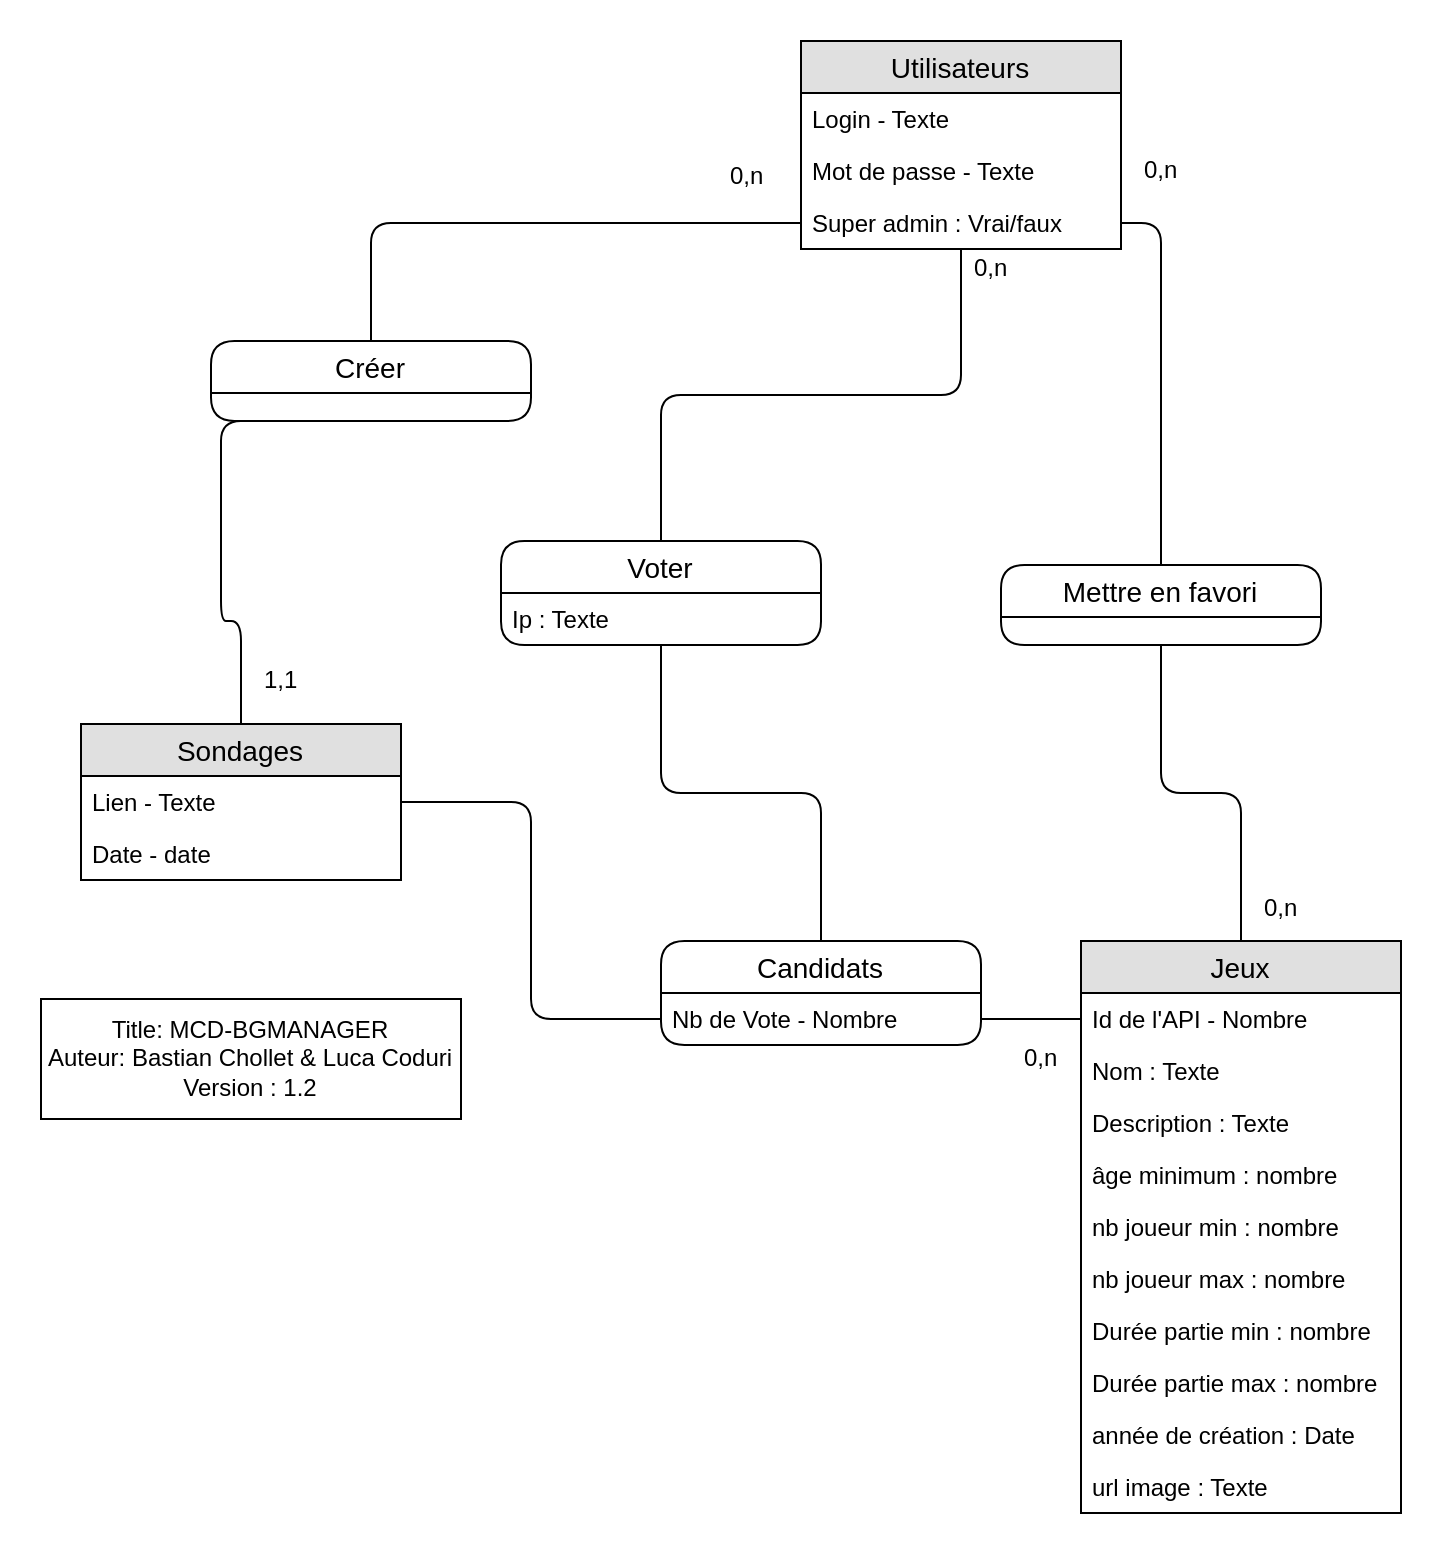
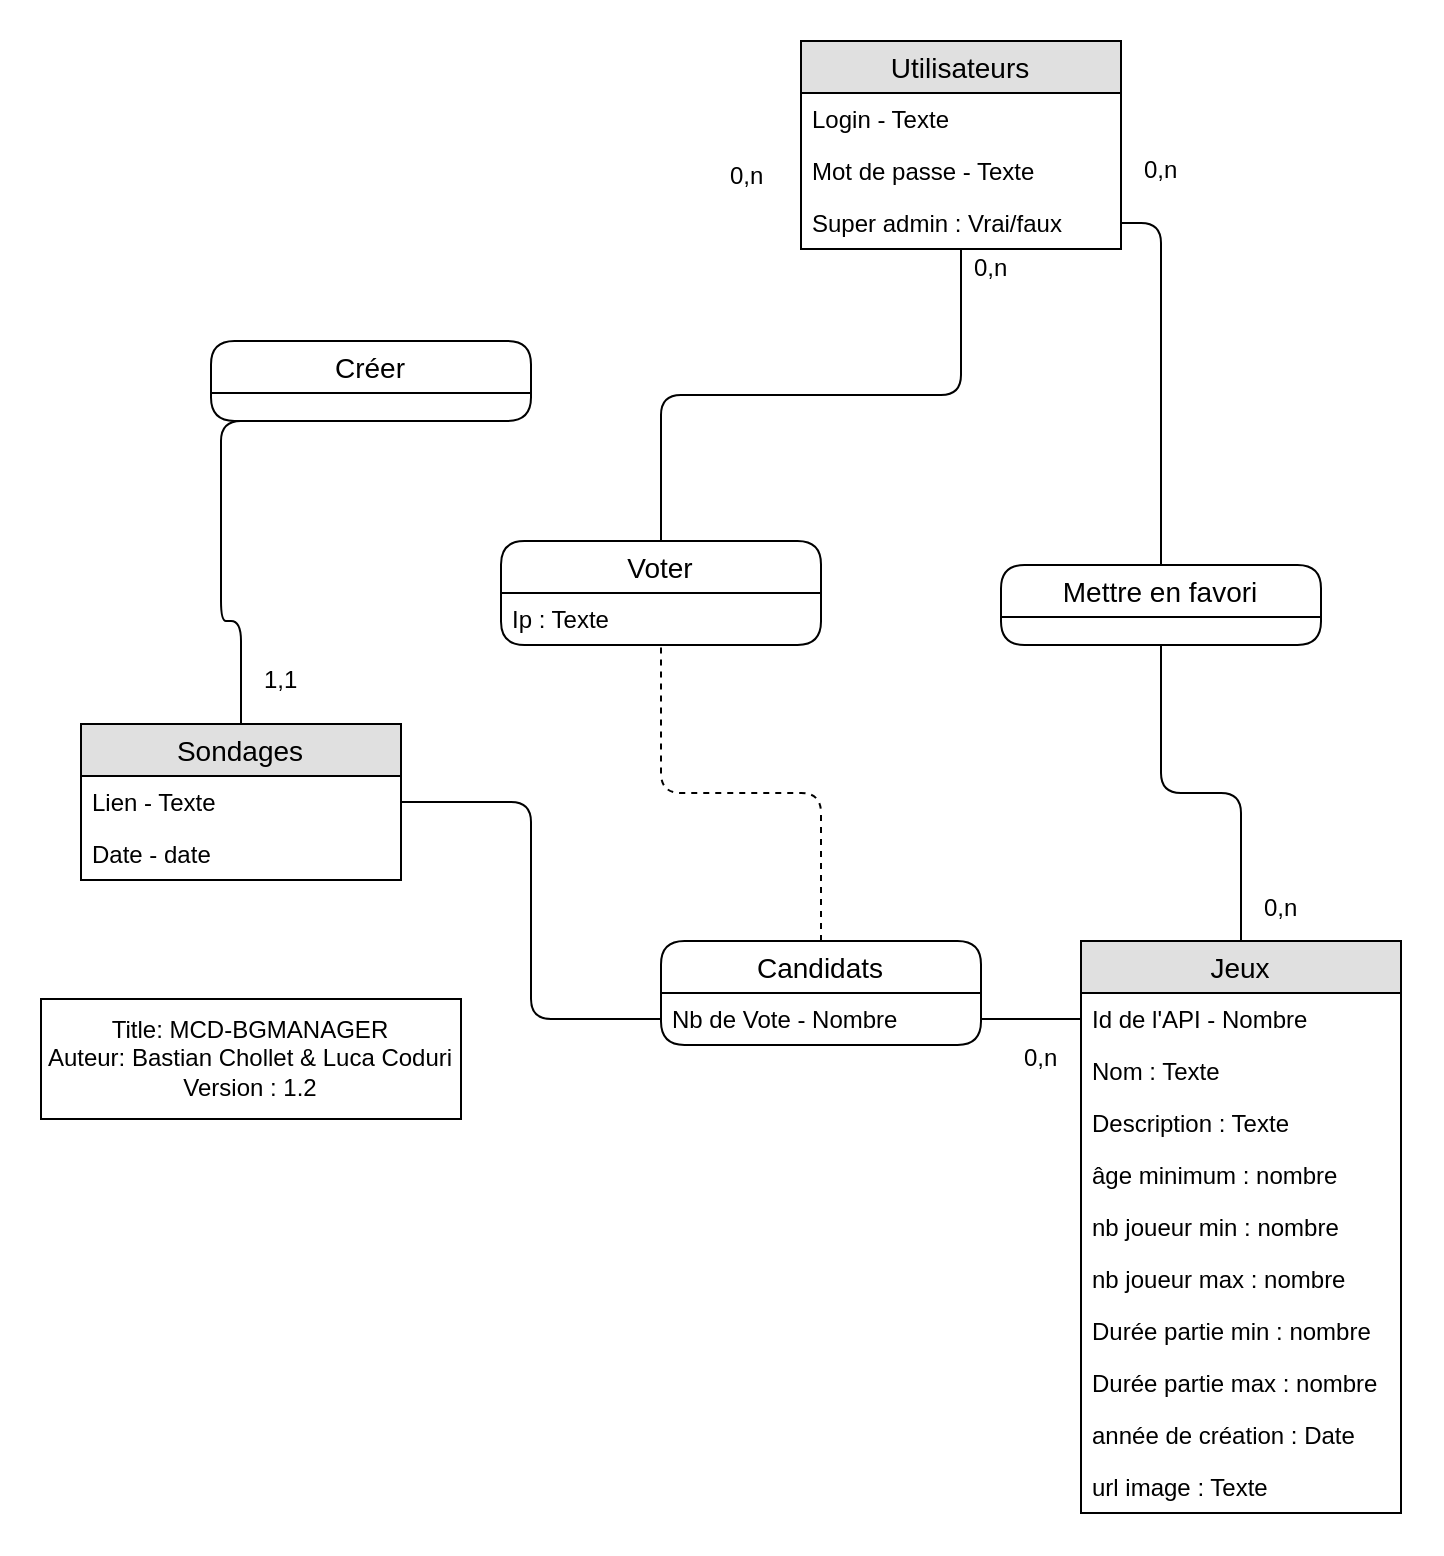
edge "Super admin : Vrai/faux" -- "Créer": removed
edge "Voter" -- "Candidats": style solid -> dashed
